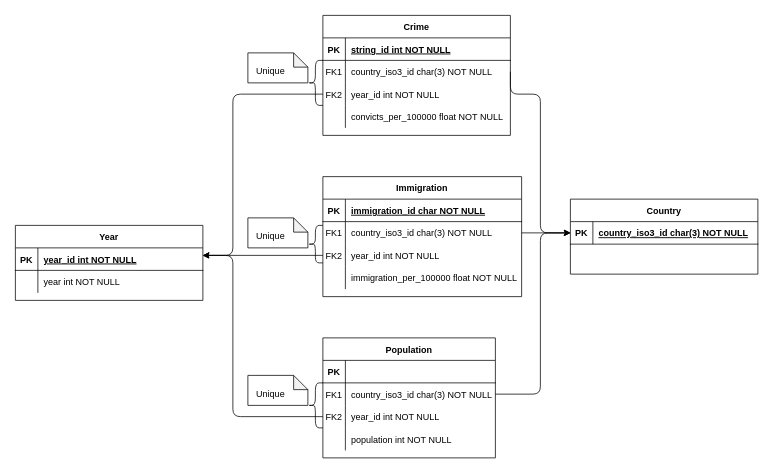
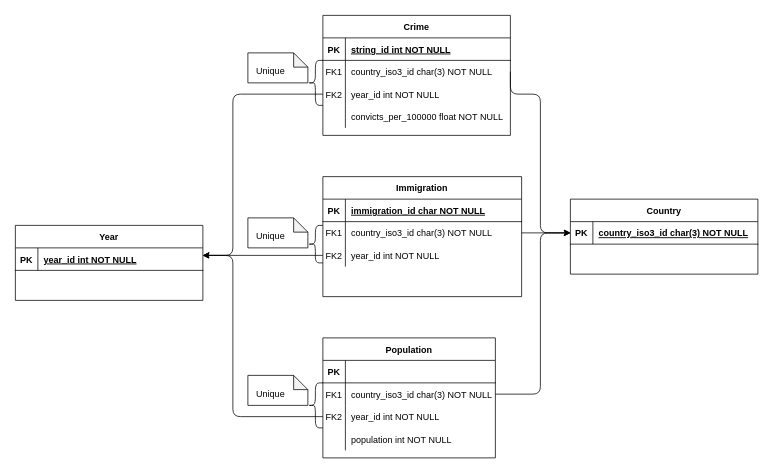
node "immigration_per_100000 float NOT NULL": removed
node "year int NOT NULL": removed
